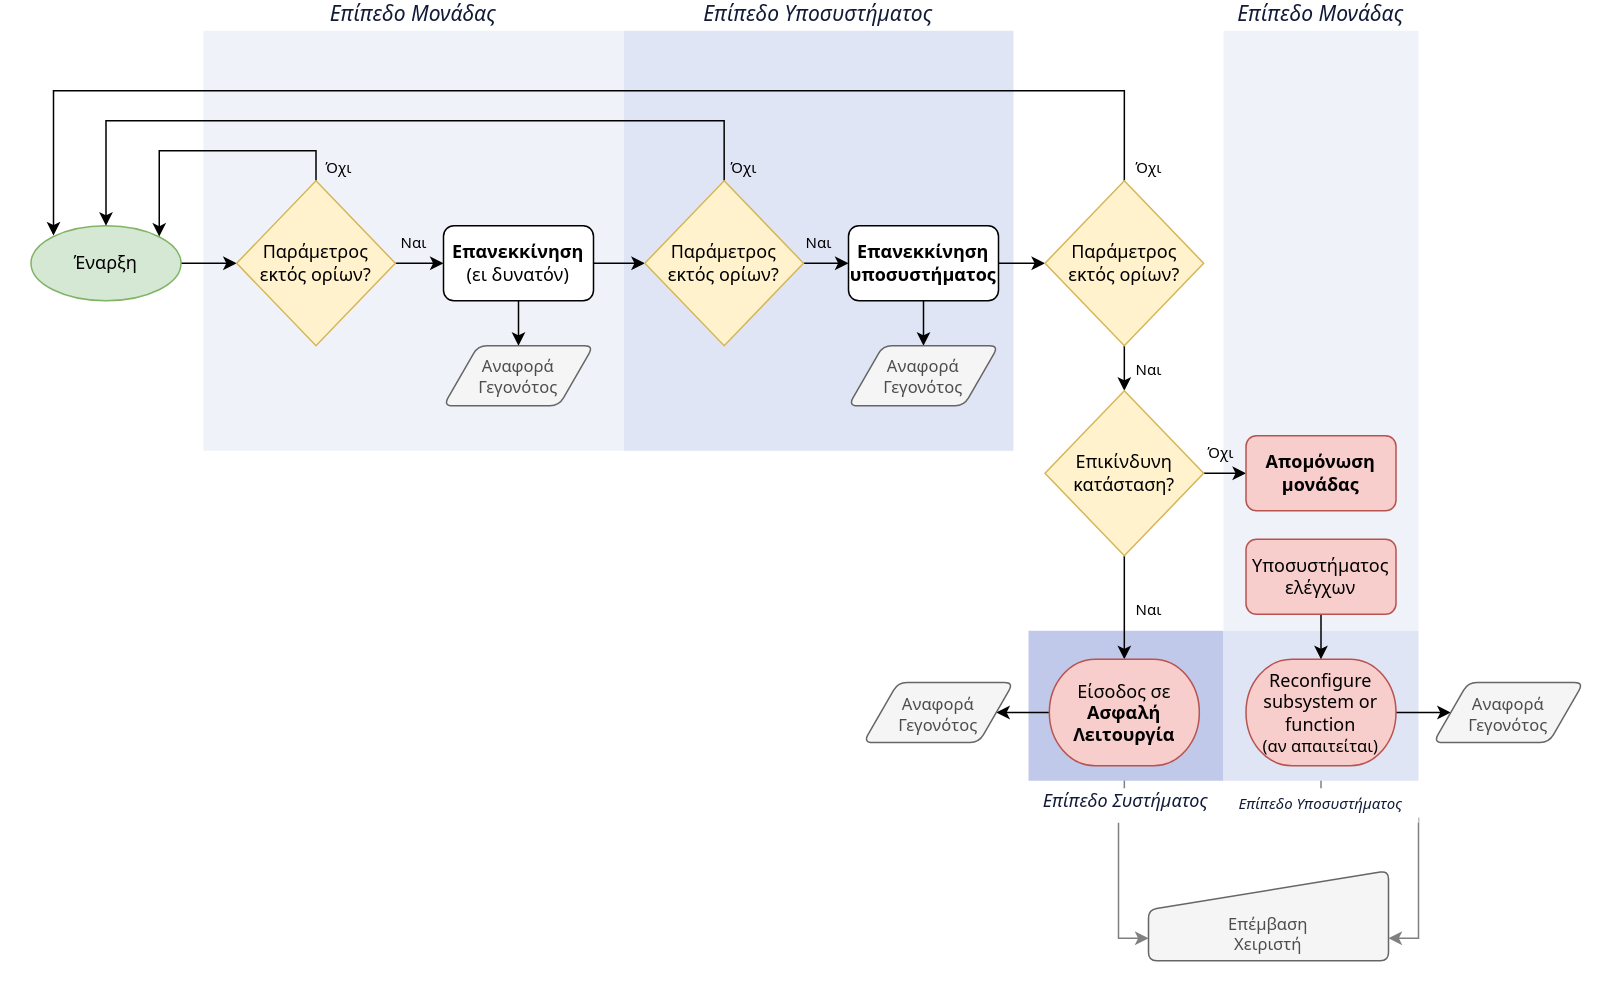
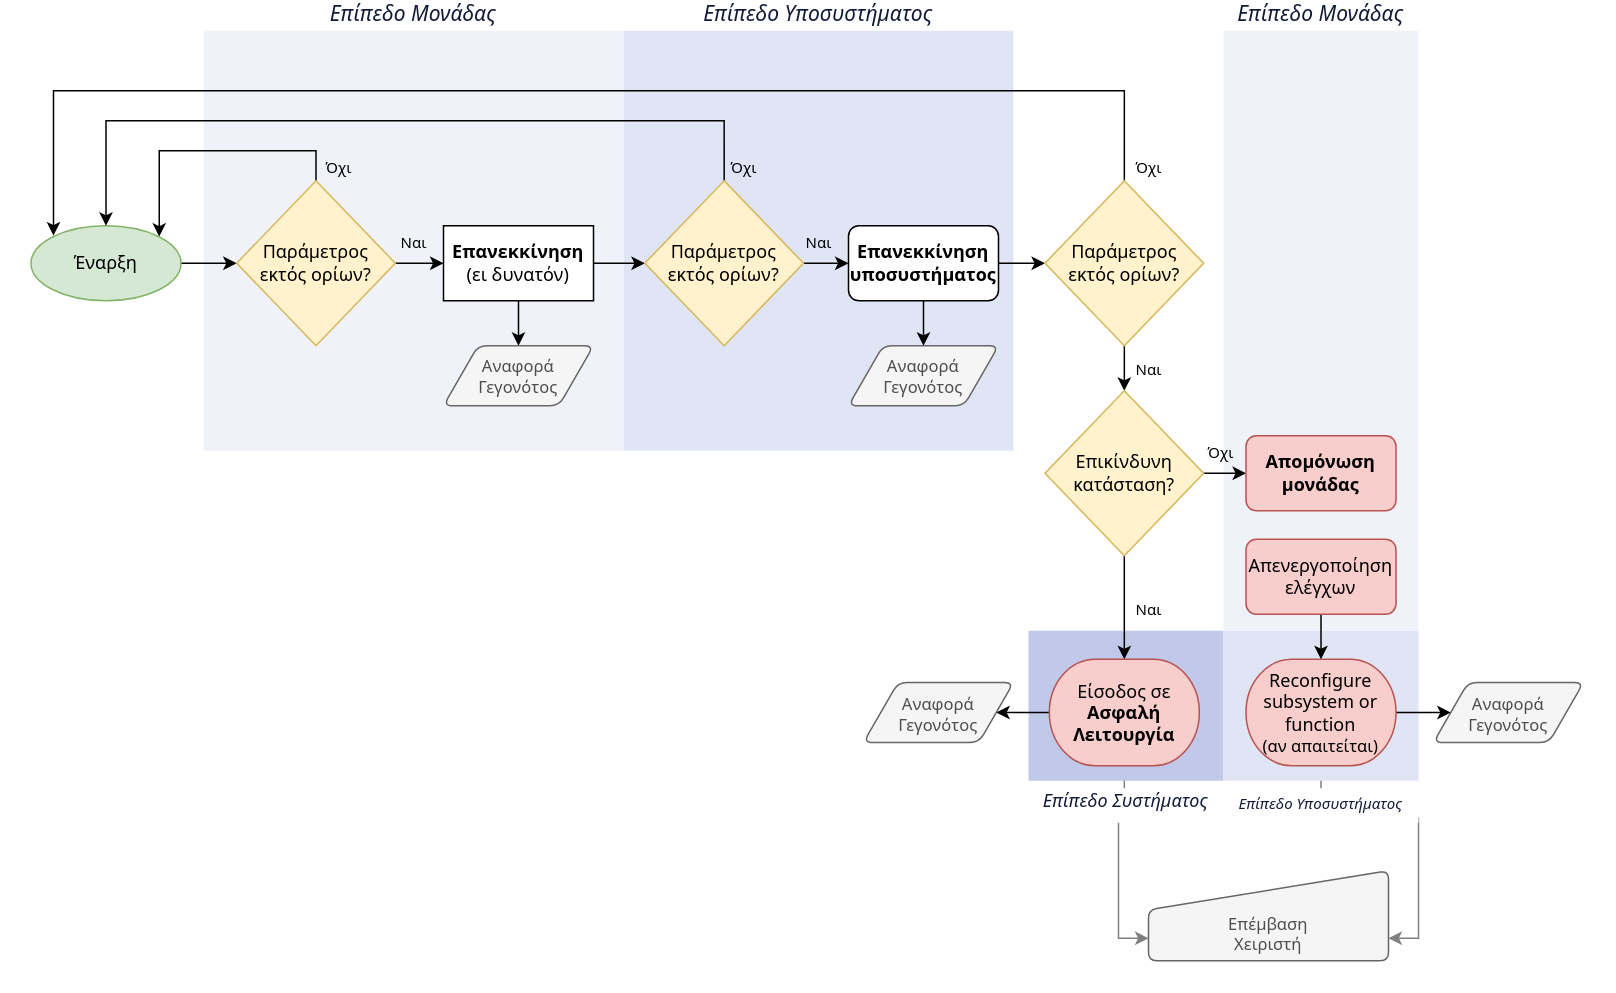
node "Επανεκκίνηση (ει δυνατόν)": shape rounded rectangle -> rectangle
node "Υποσυστήματος ελέγχων": label "Υποσυστήματος ελέγχων" -> "Απενεργοποίηση ελέγχων"
